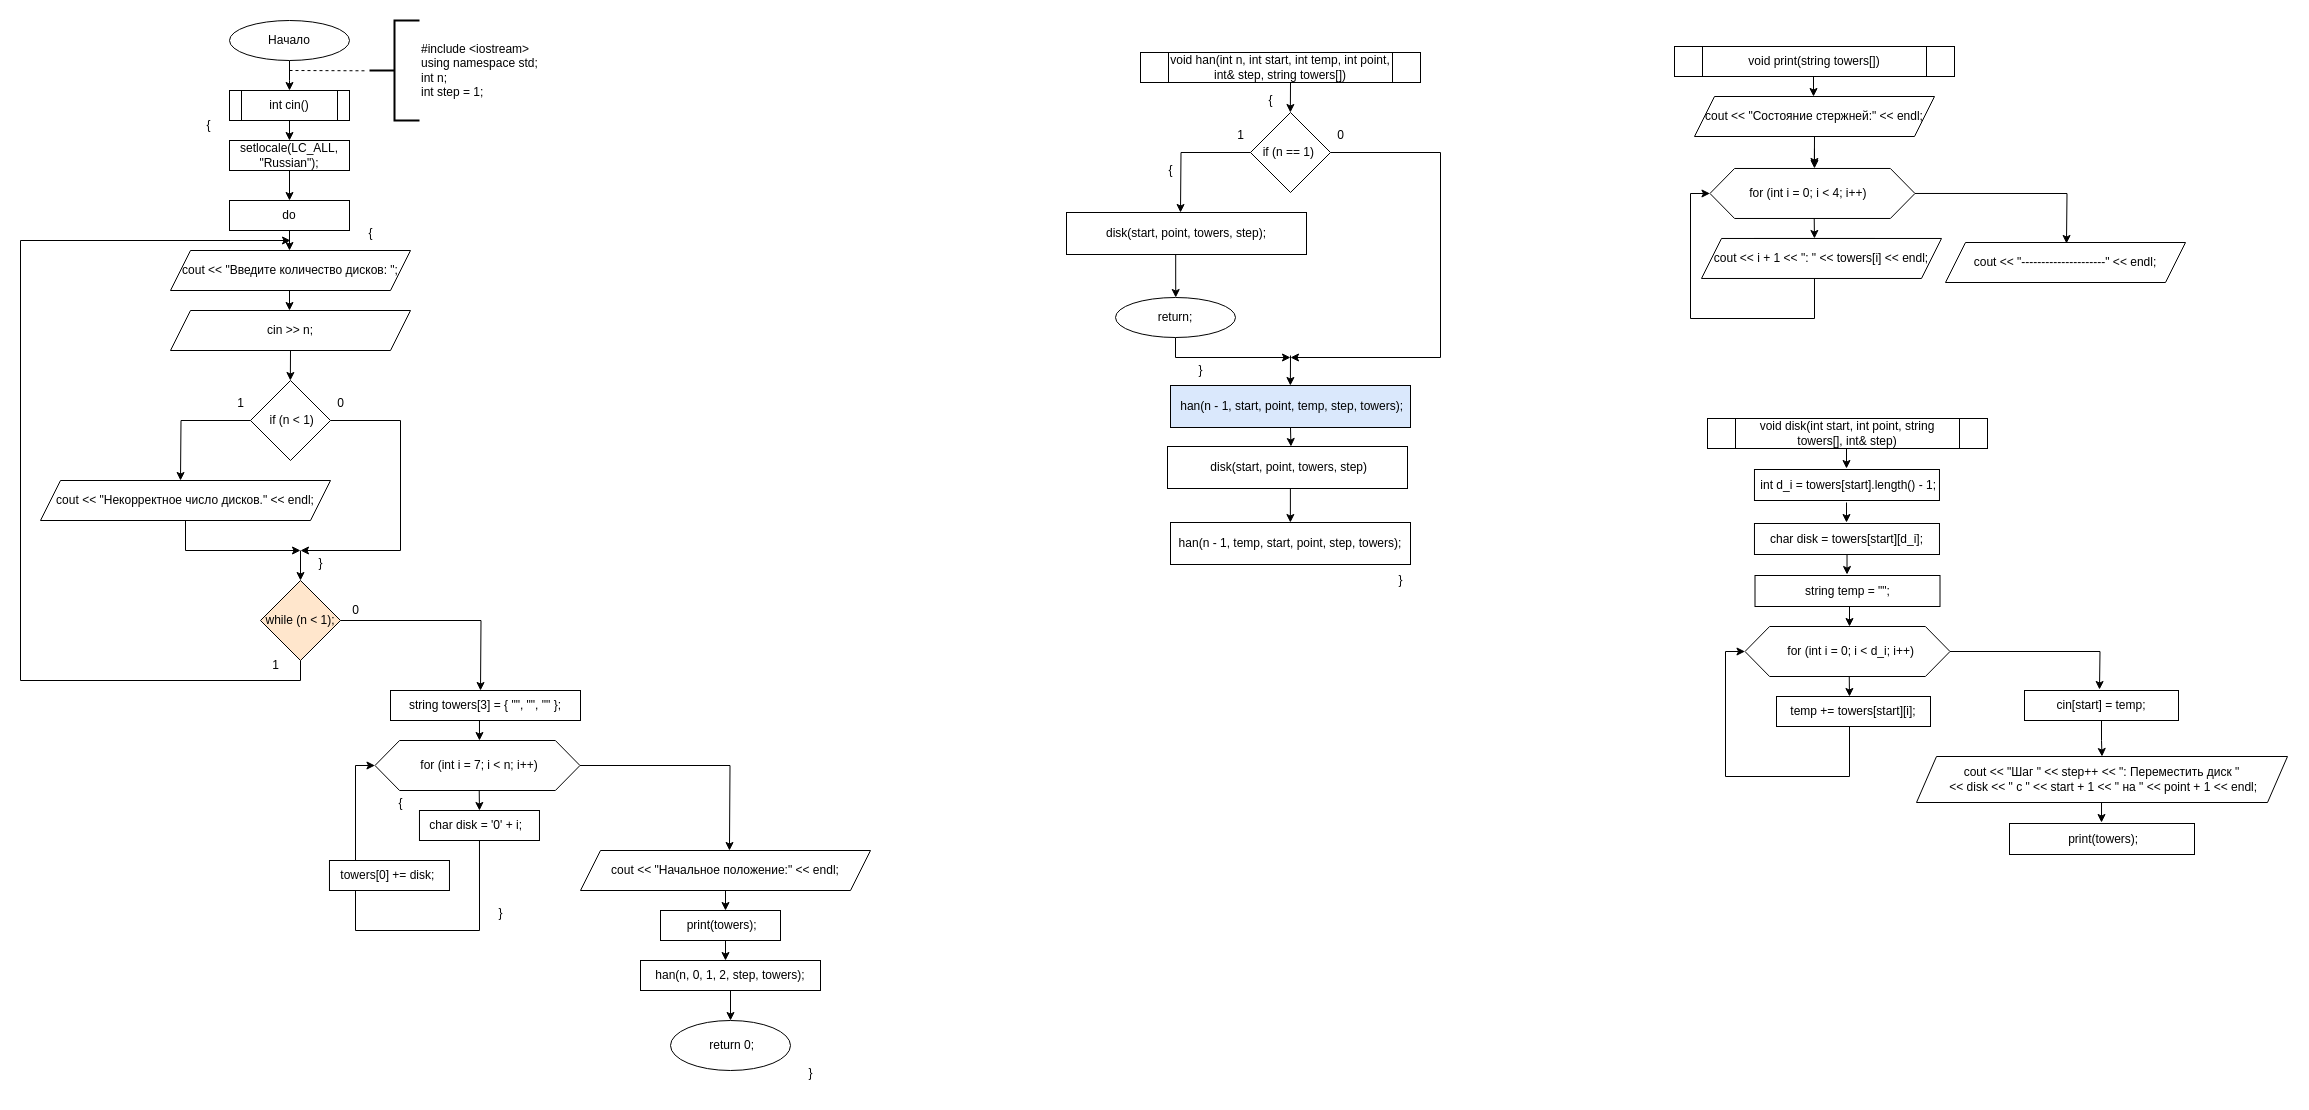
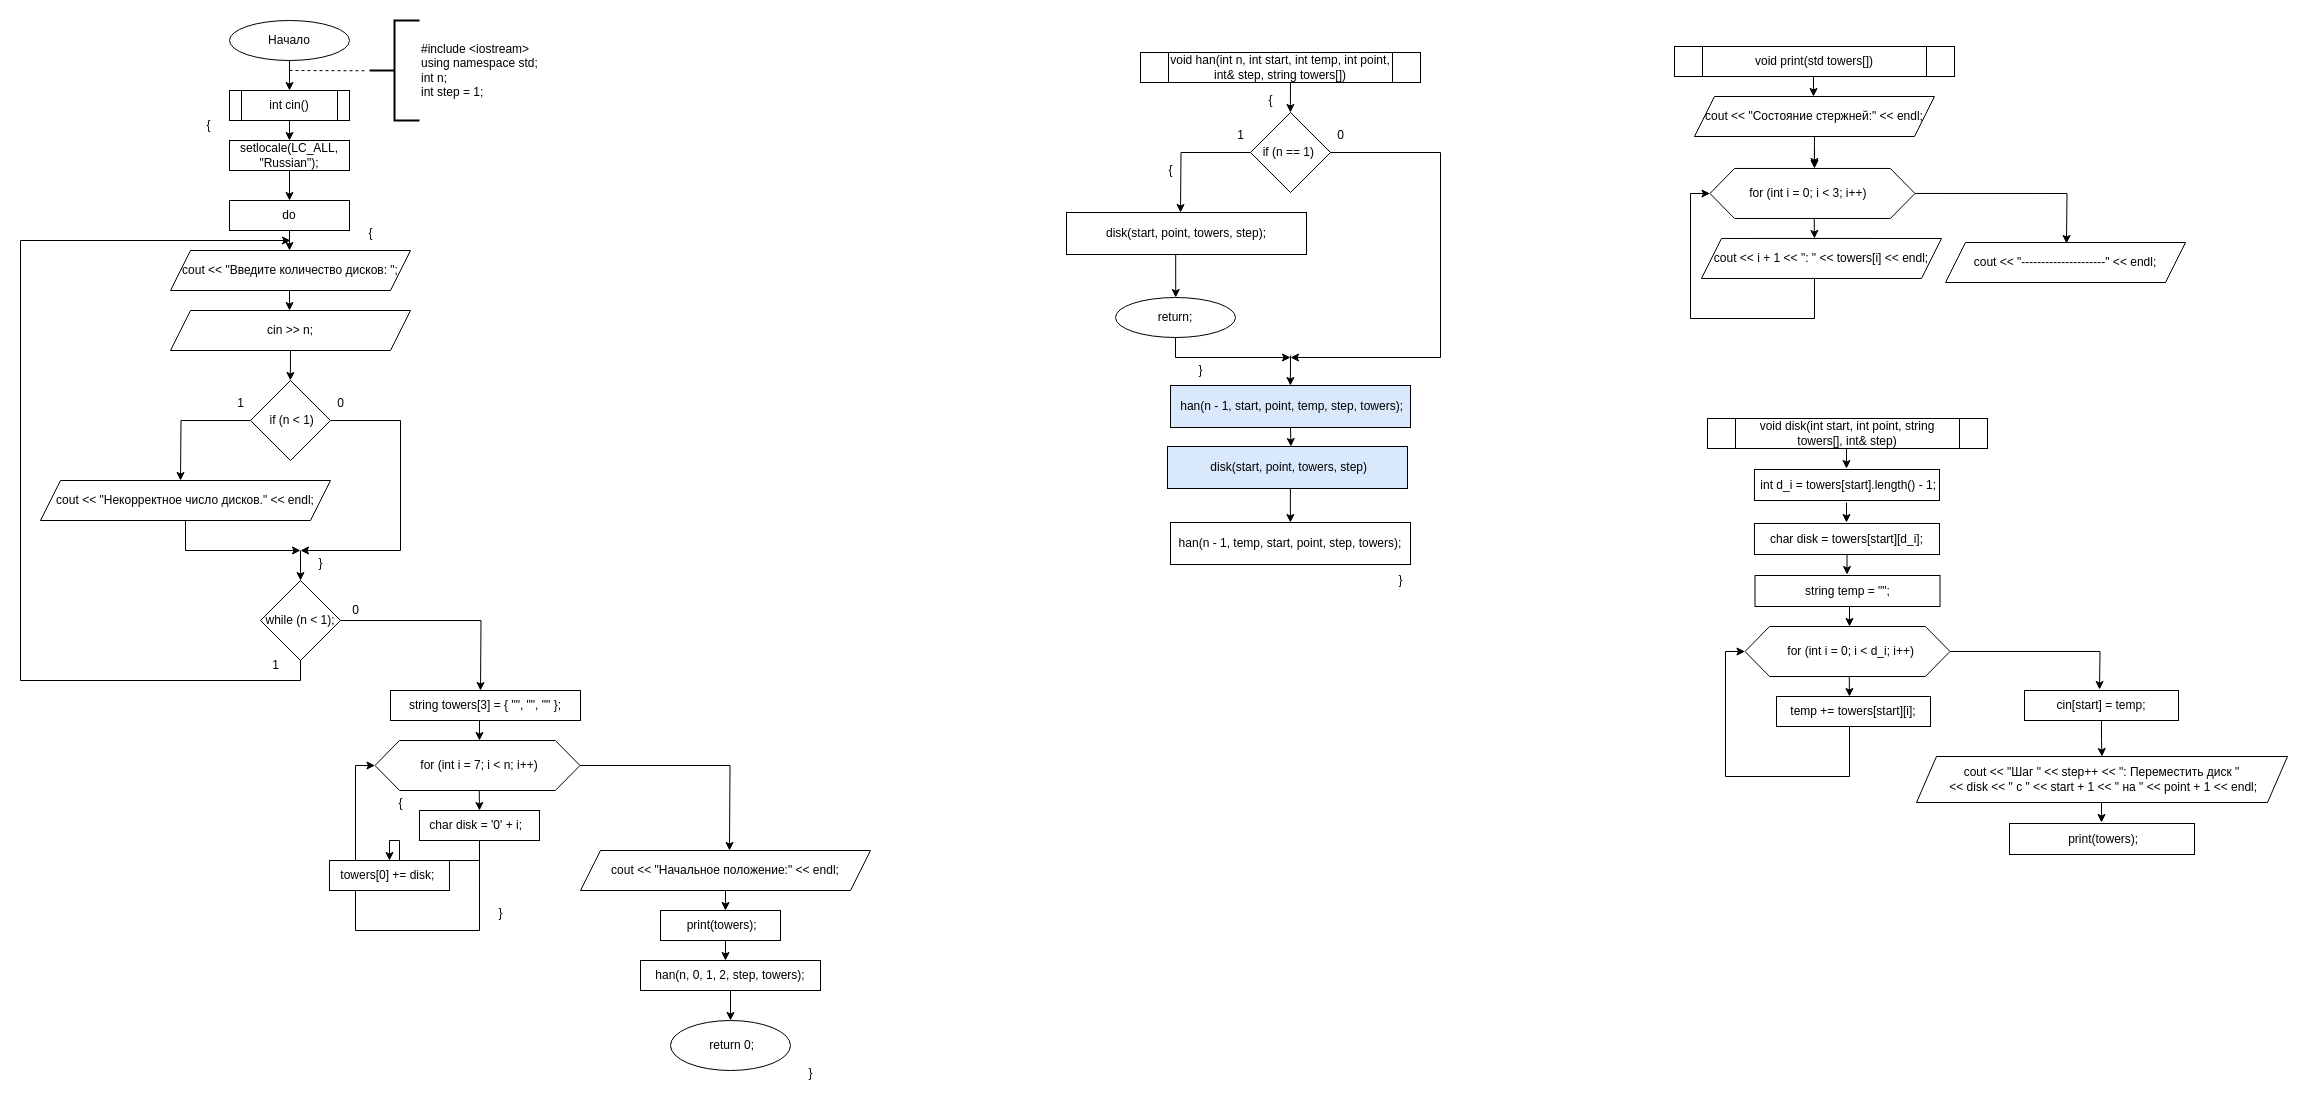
node "void print(string towers[])": label "void print(string towers[])" -> "void print(std towers[])"
node "for (int i = 0; i < 4; i++)": label "for (int i = 0; i < 4; i++)" -> "for (int i = 0; i < 3; i++)"
node "disk(start, point, towers, step)": fillcolor #ffffff -> #dae8fc
node "while (n < 1);": fillcolor #ffe6cc -> #ffffff
edge "char disk = '0' + i;" -> "towers[0] += disk;": added
